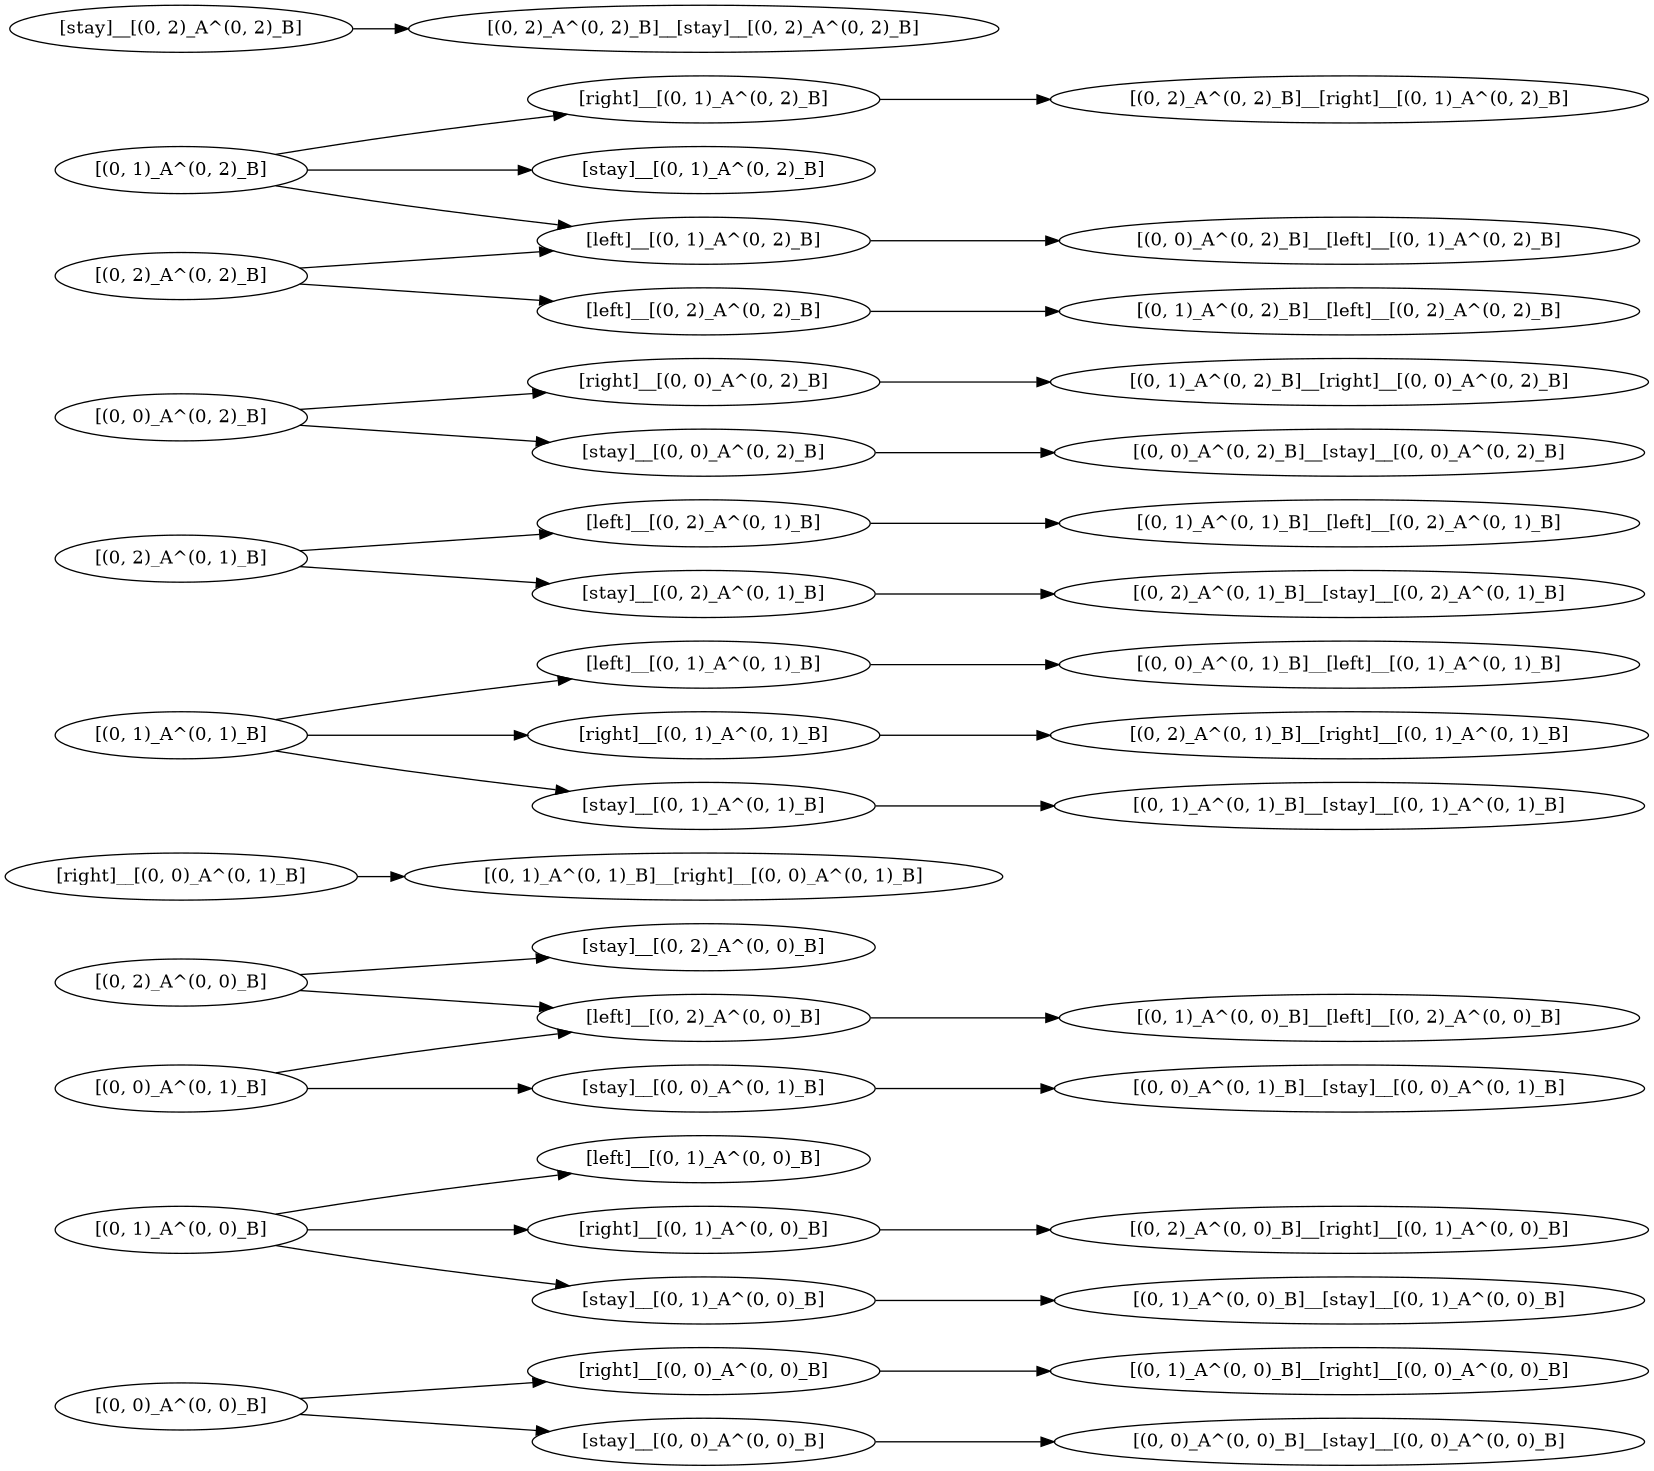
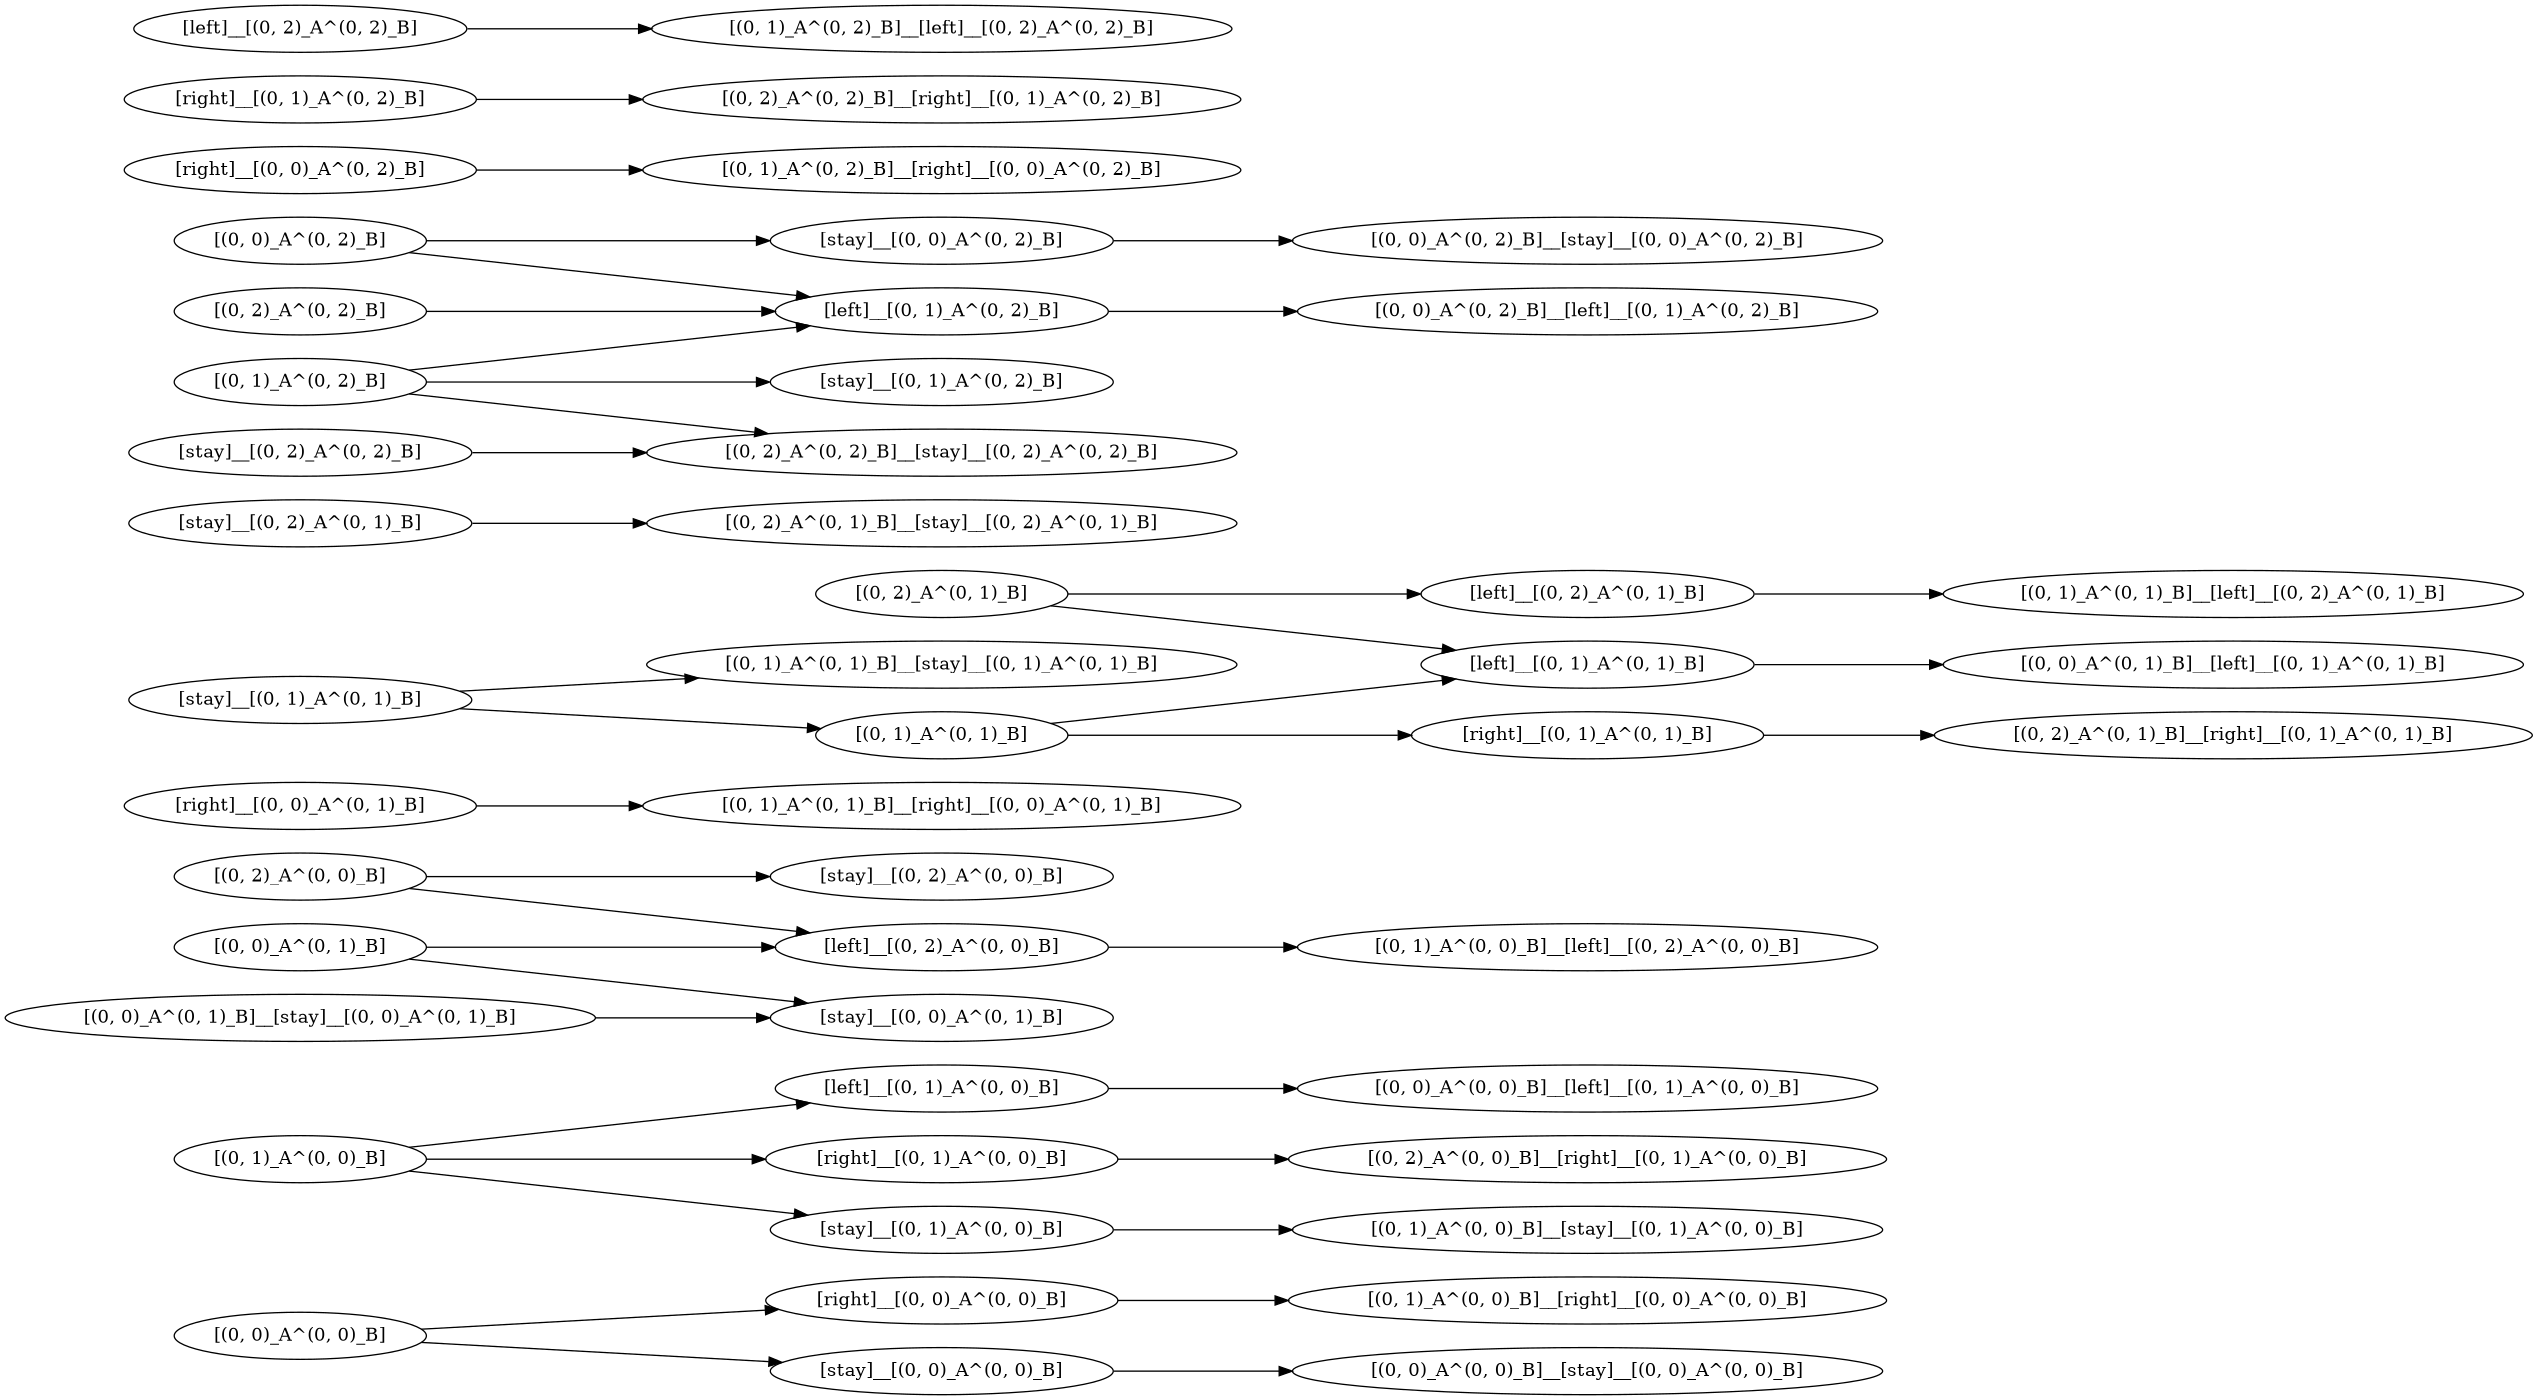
edge "[(0, 1)_A^(0, 2)_B]" -> "[right]__[(0, 1)_A^(0, 2)_B]": now "[(0, 1)_A^(0, 2)_B]" -> "[(0, 2)_A^(0, 2)_B]__[stay]__[(0, 2)_A^(0, 2)_B]"
edge "[(0, 2)_A^(0, 2)_B]" -> "[left]__[(0, 2)_A^(0, 2)_B]": removed
edge "[(0, 0)_A^(0, 2)_B]" -> "[right]__[(0, 0)_A^(0, 2)_B]": now "[(0, 0)_A^(0, 2)_B]" -> "[left]__[(0, 1)_A^(0, 2)_B]"
edge "[(0, 2)_A^(0, 1)_B]" -> "[stay]__[(0, 2)_A^(0, 1)_B]": now "[(0, 2)_A^(0, 1)_B]" -> "[left]__[(0, 1)_A^(0, 1)_B]"
edge "[(0, 1)_A^(0, 1)_B]" -> "[stay]__[(0, 1)_A^(0, 1)_B]": reversed
edge "[stay]__[(0, 0)_A^(0, 1)_B]" -> "[(0, 0)_A^(0, 1)_B]__[stay]__[(0, 0)_A^(0, 1)_B]": reversed
node "[(0, 0)_A^(0, 0)_B]__[left]__[(0, 1)_A^(0, 0)_B]": added
